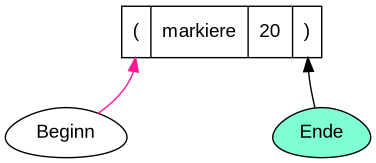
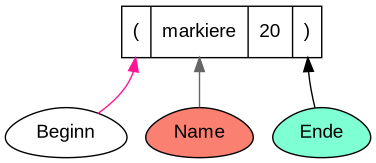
node "Name": added
